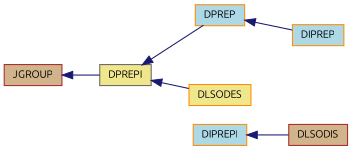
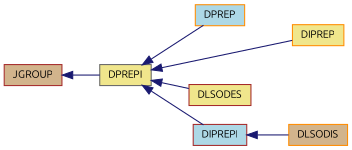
edge "DIPREP" -> "DPREP": now "DIPREP" -> "DPREPI"
node "DIPREP": fillcolor lightblue -> khaki
node "DLSODES": color darkorange -> brown
edge "DIPREPI" -> "DPREPI": added
node "DIPREPI": color darkorange -> brown
node "DLSODIS": color brown -> darkorange
